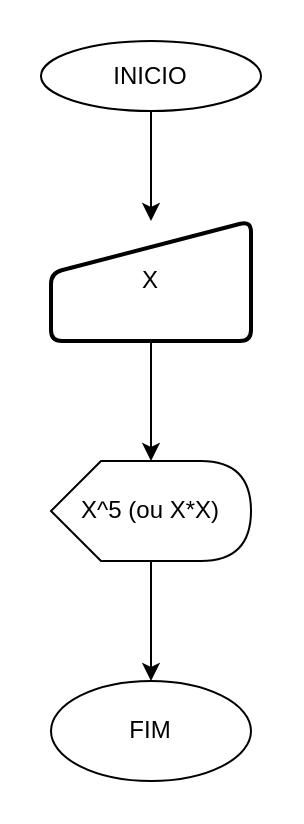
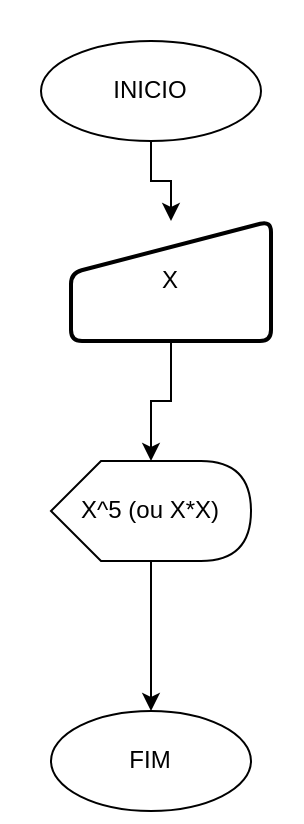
node "INICIO": size 220x70 -> 220x100
node "X": moved (151, 281) -> (171, 281)
node "FIM": moved (151, 731) -> (151, 761)
